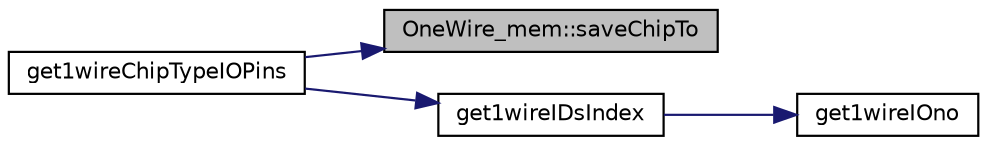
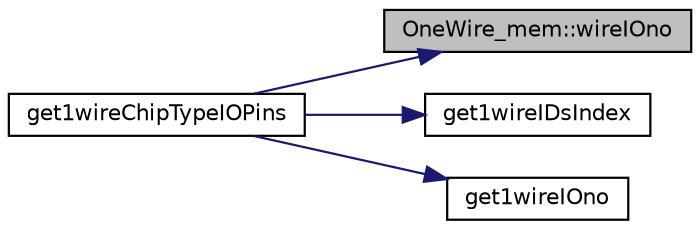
node "OneWire_mem::saveChipTo": label "OneWire_mem::saveChipTo" -> "OneWire_mem::wireIOno"
edge "get1wireIDsIndex" -> "get1wireIOno": now "get1wireChipTypeIOPins" -> "get1wireIOno"
